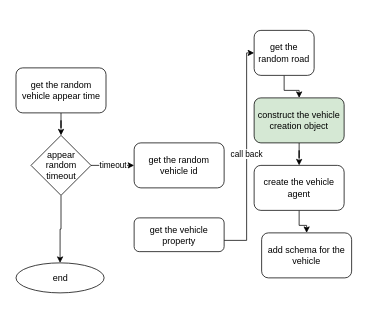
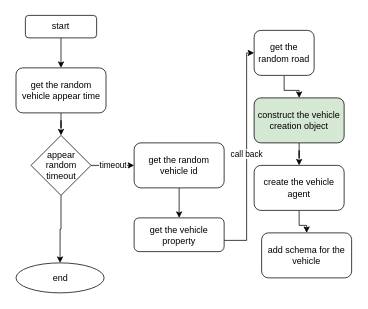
node "start": added
edge "start" -> "get the random vehicle appear time": added
edge "get the random vehicle id" -> "get the vehicle property": added
